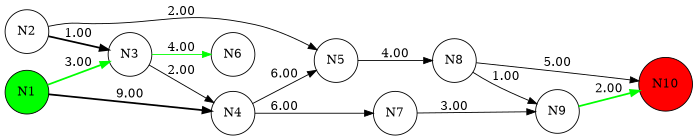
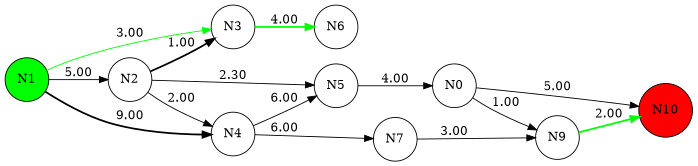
edge "N2" -> "N5": label "2.00" -> "2.30"
edge "N3" -> "N6": style solid -> bold
node "N8": label "N8" -> "N0"
edge "N1" -> "N3": style bold -> solid
edge "N1" -> "N2": added, label "5.00"
edge "N3" -> "N4": now "N2" -> "N4"
